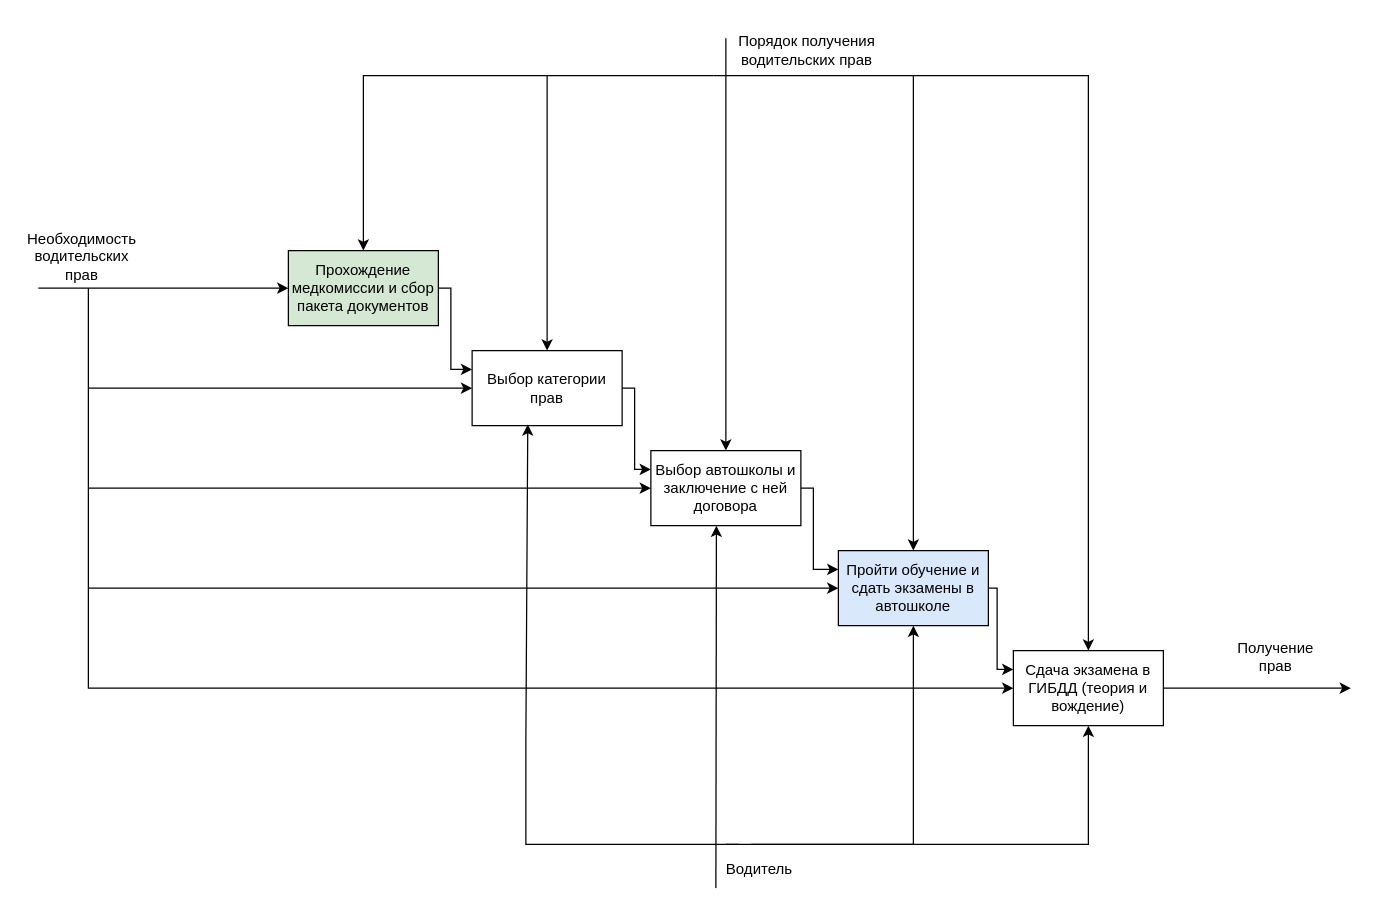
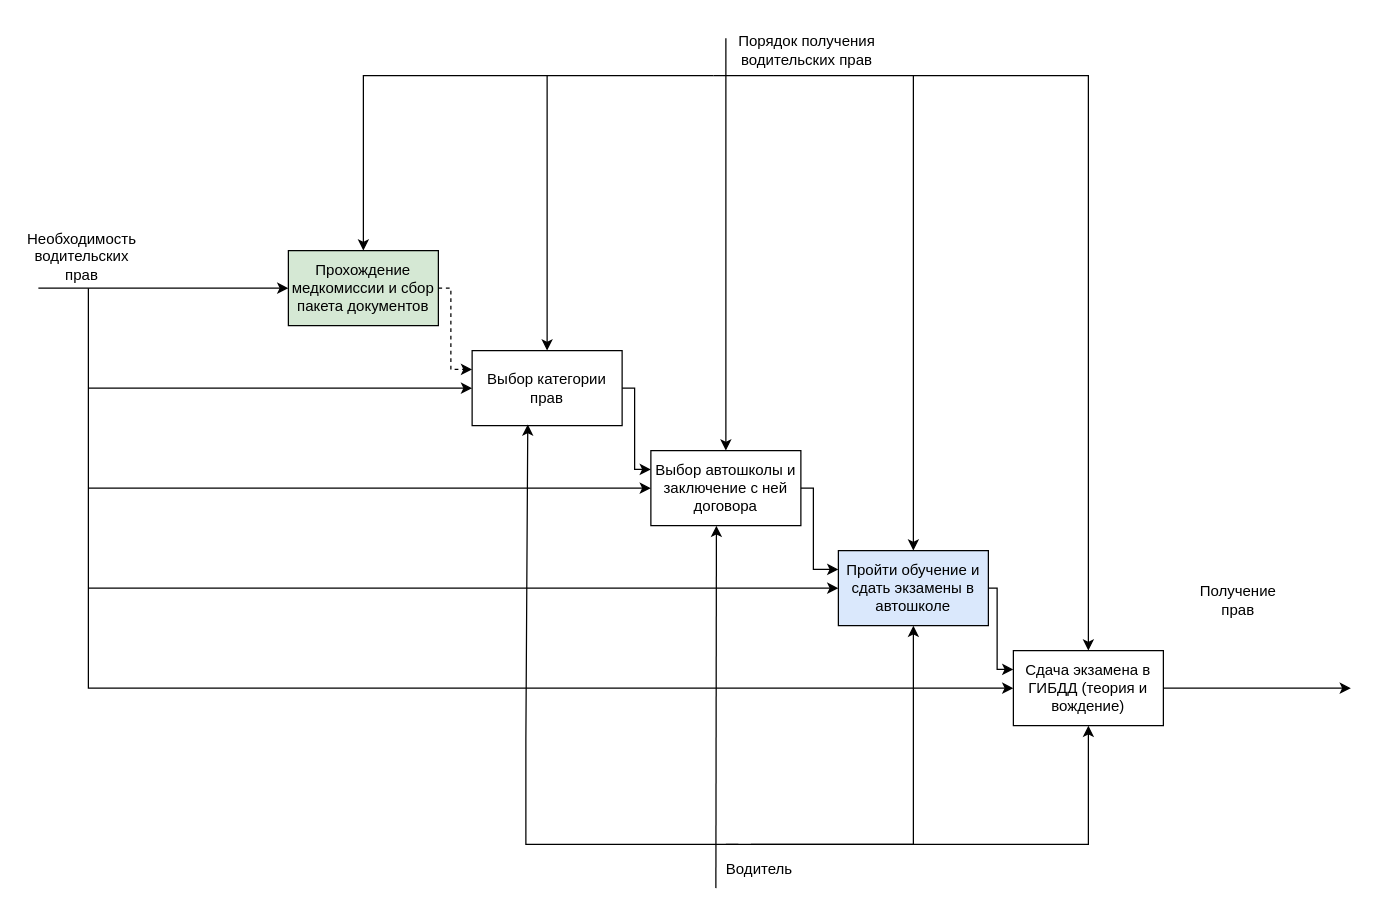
edge "Прохождение медкомиссии и сбор пакета документов" -> "Выбор категории прав": style solid -> dashed
node "Получение прав": moved (1276, 657) -> (1238, 601)
